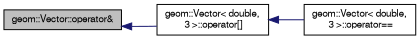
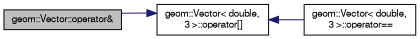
edge "geom::Vector< double, 3 >::operator[]" -> "geom::Vector::operator&": reversed
